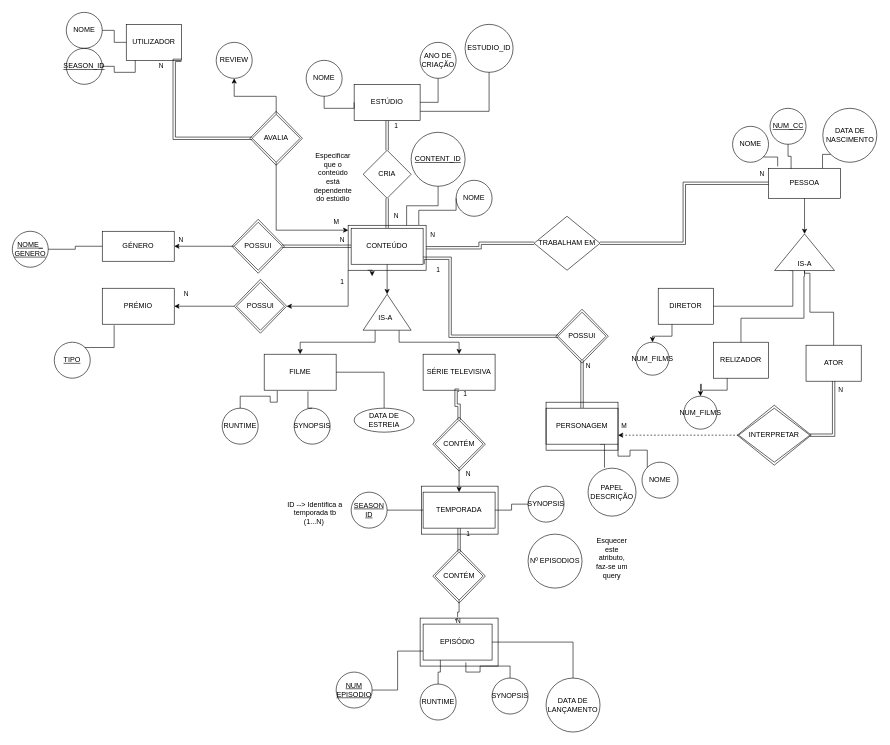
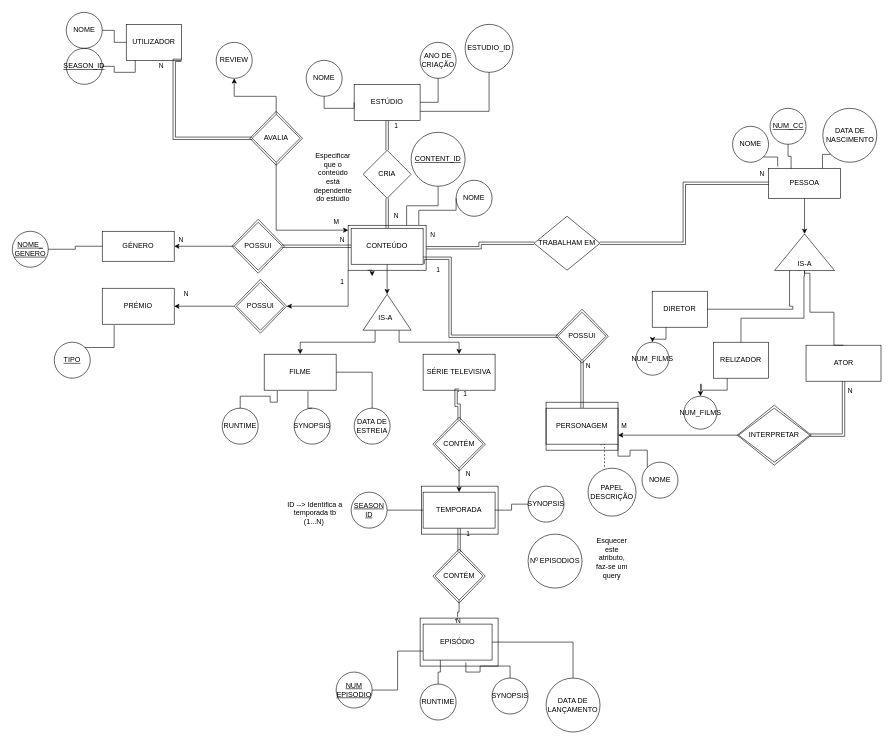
node "DIRETOR": moved (686, 306) -> (680, 309)
node "ATOR": size 55x36 -> 75x36
node "DATA DE ESTREIA": size 60x24 -> 36x36
edge "INTERPRETAR" -> "PERSONAGEM": style dashed -> solid
edge "PERSONAGEM" -- "PAPEL DESCRIÇÃO": style solid -> dashed
